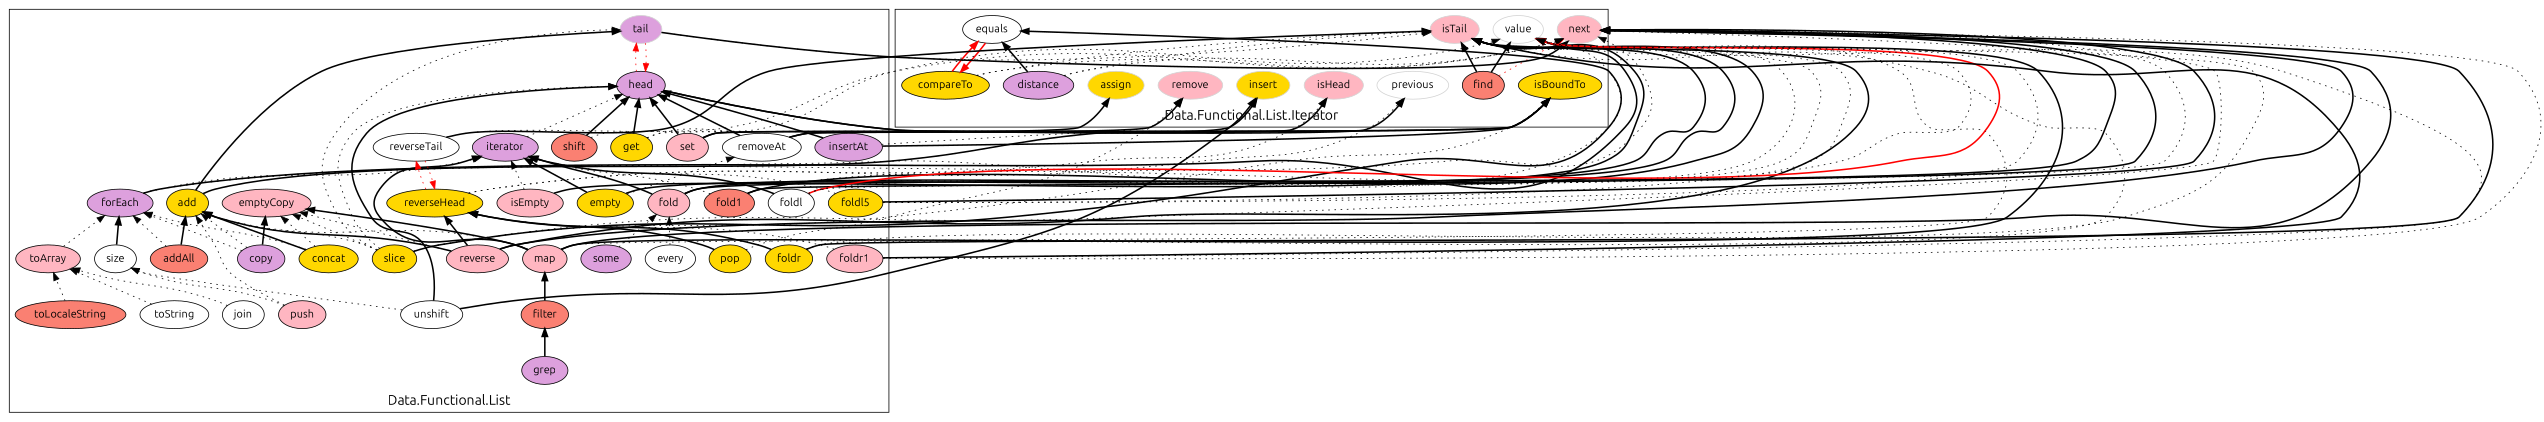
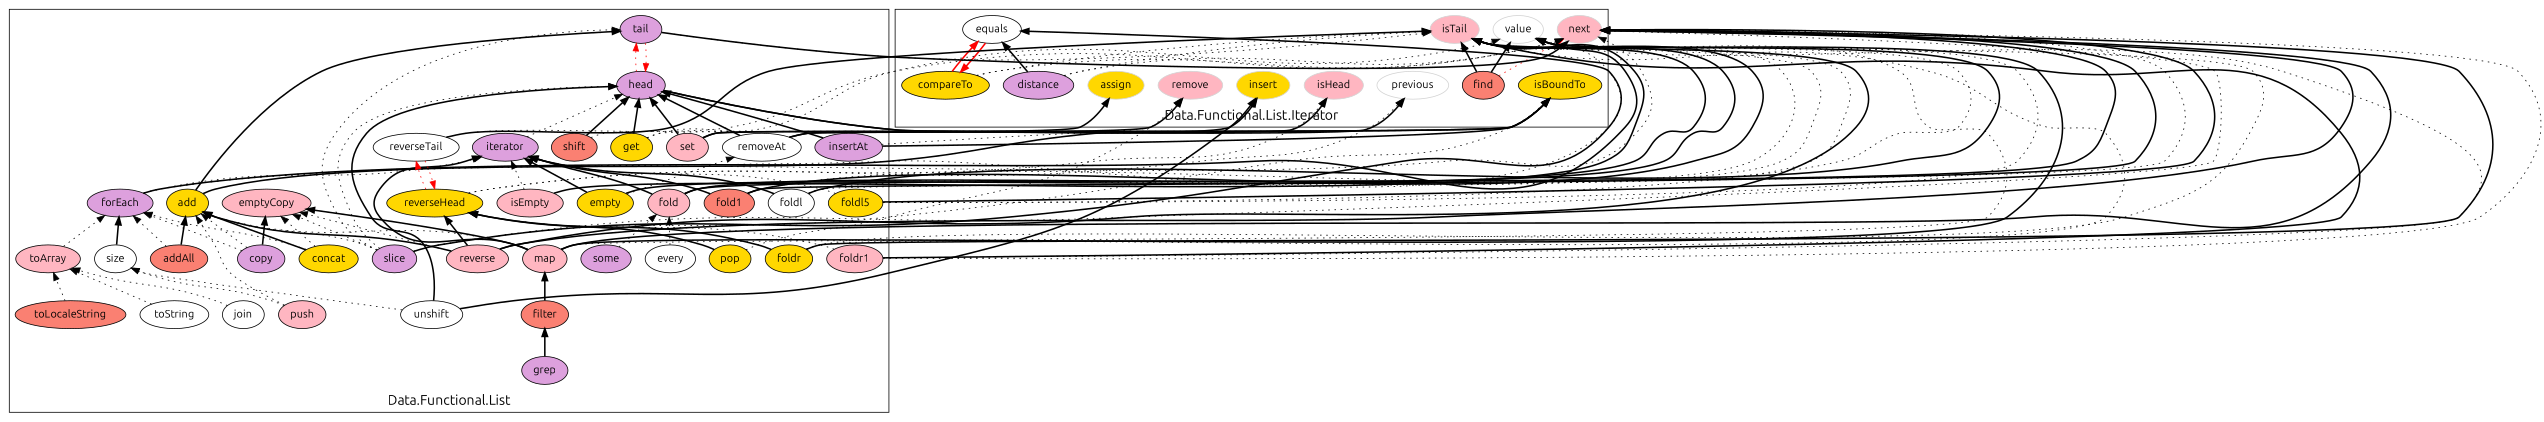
node "tail": color lightgray -> black
edge "foldl" -> "value": color red -> black
edge "fold1" -> "iterator": style dotted -> bold
node "slice": fillcolor gold -> plum
